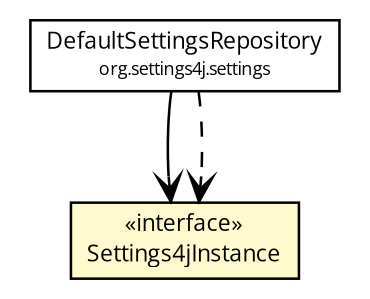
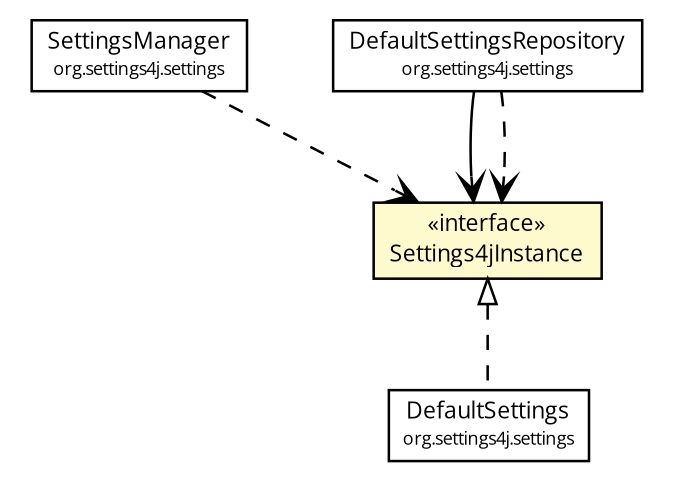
node "SettingsManager": added
node "DefaultSettings": added
